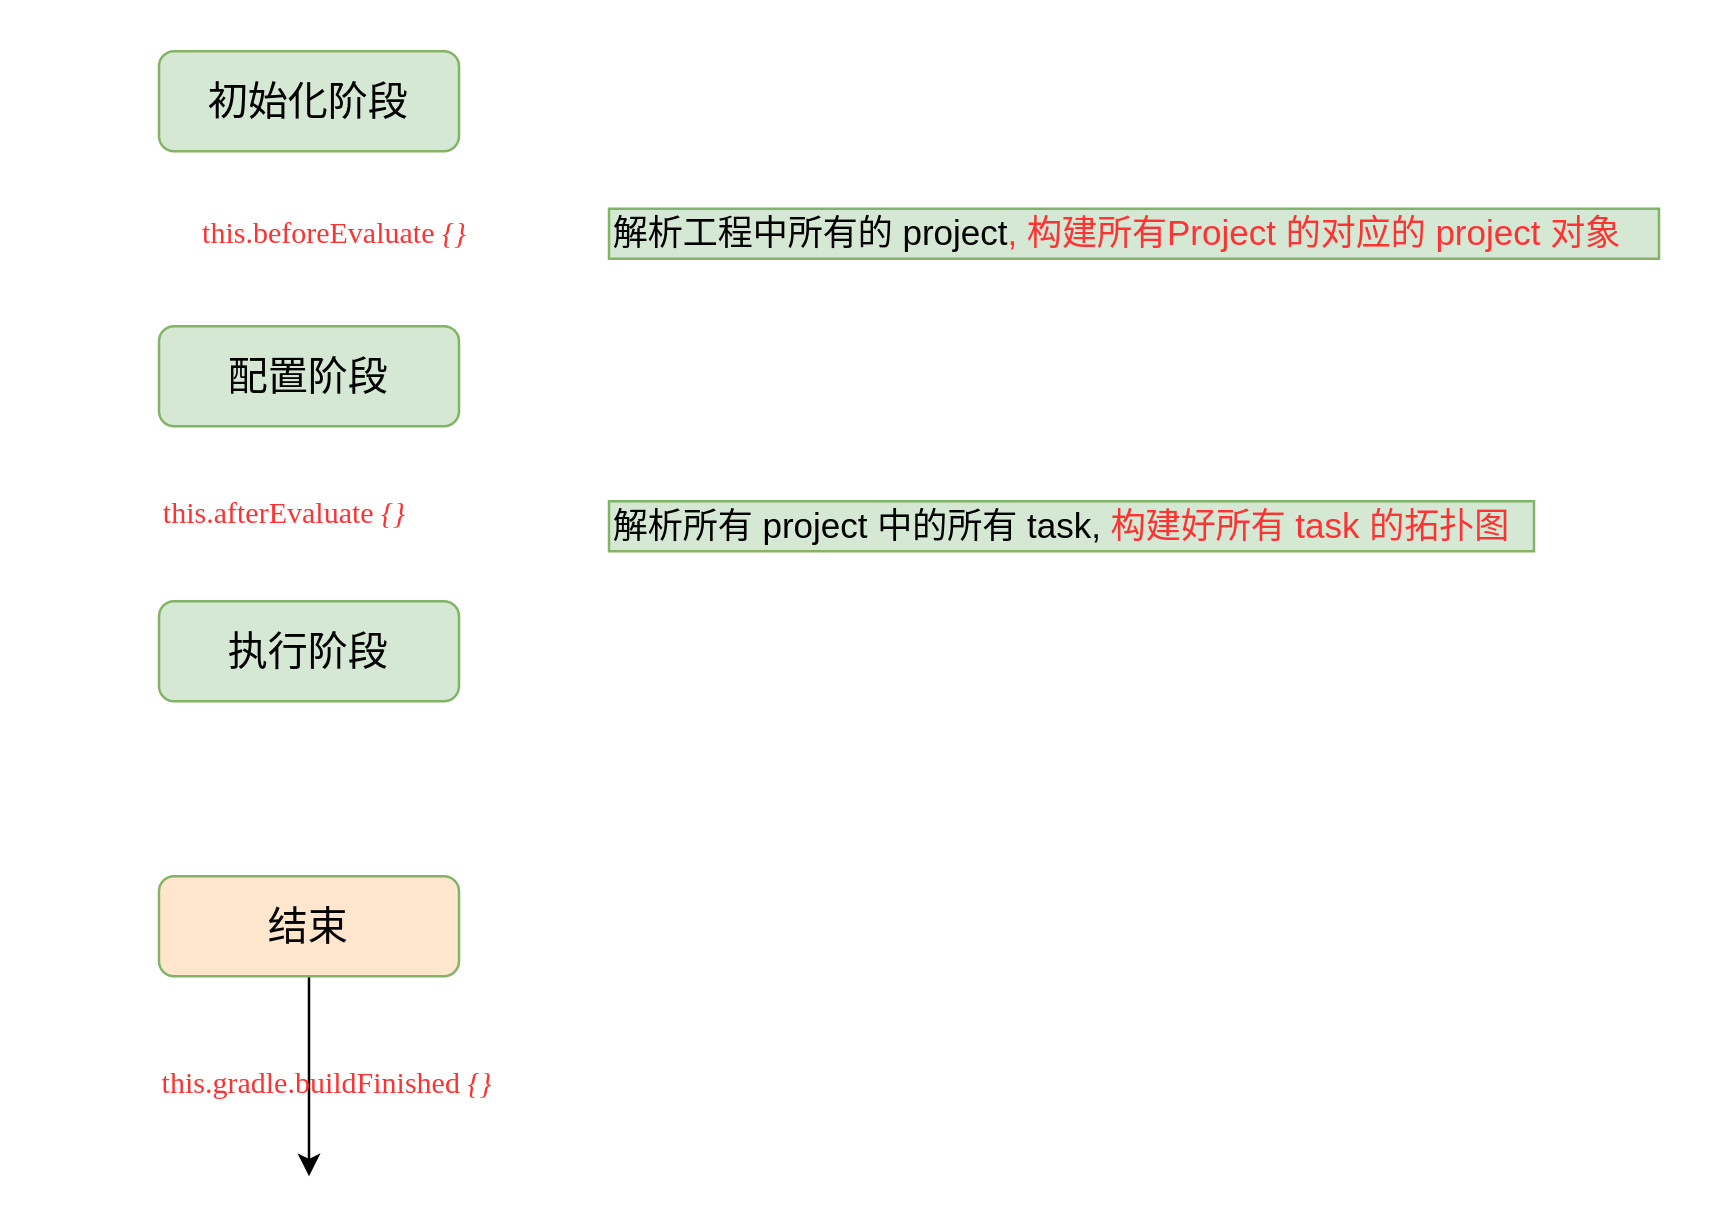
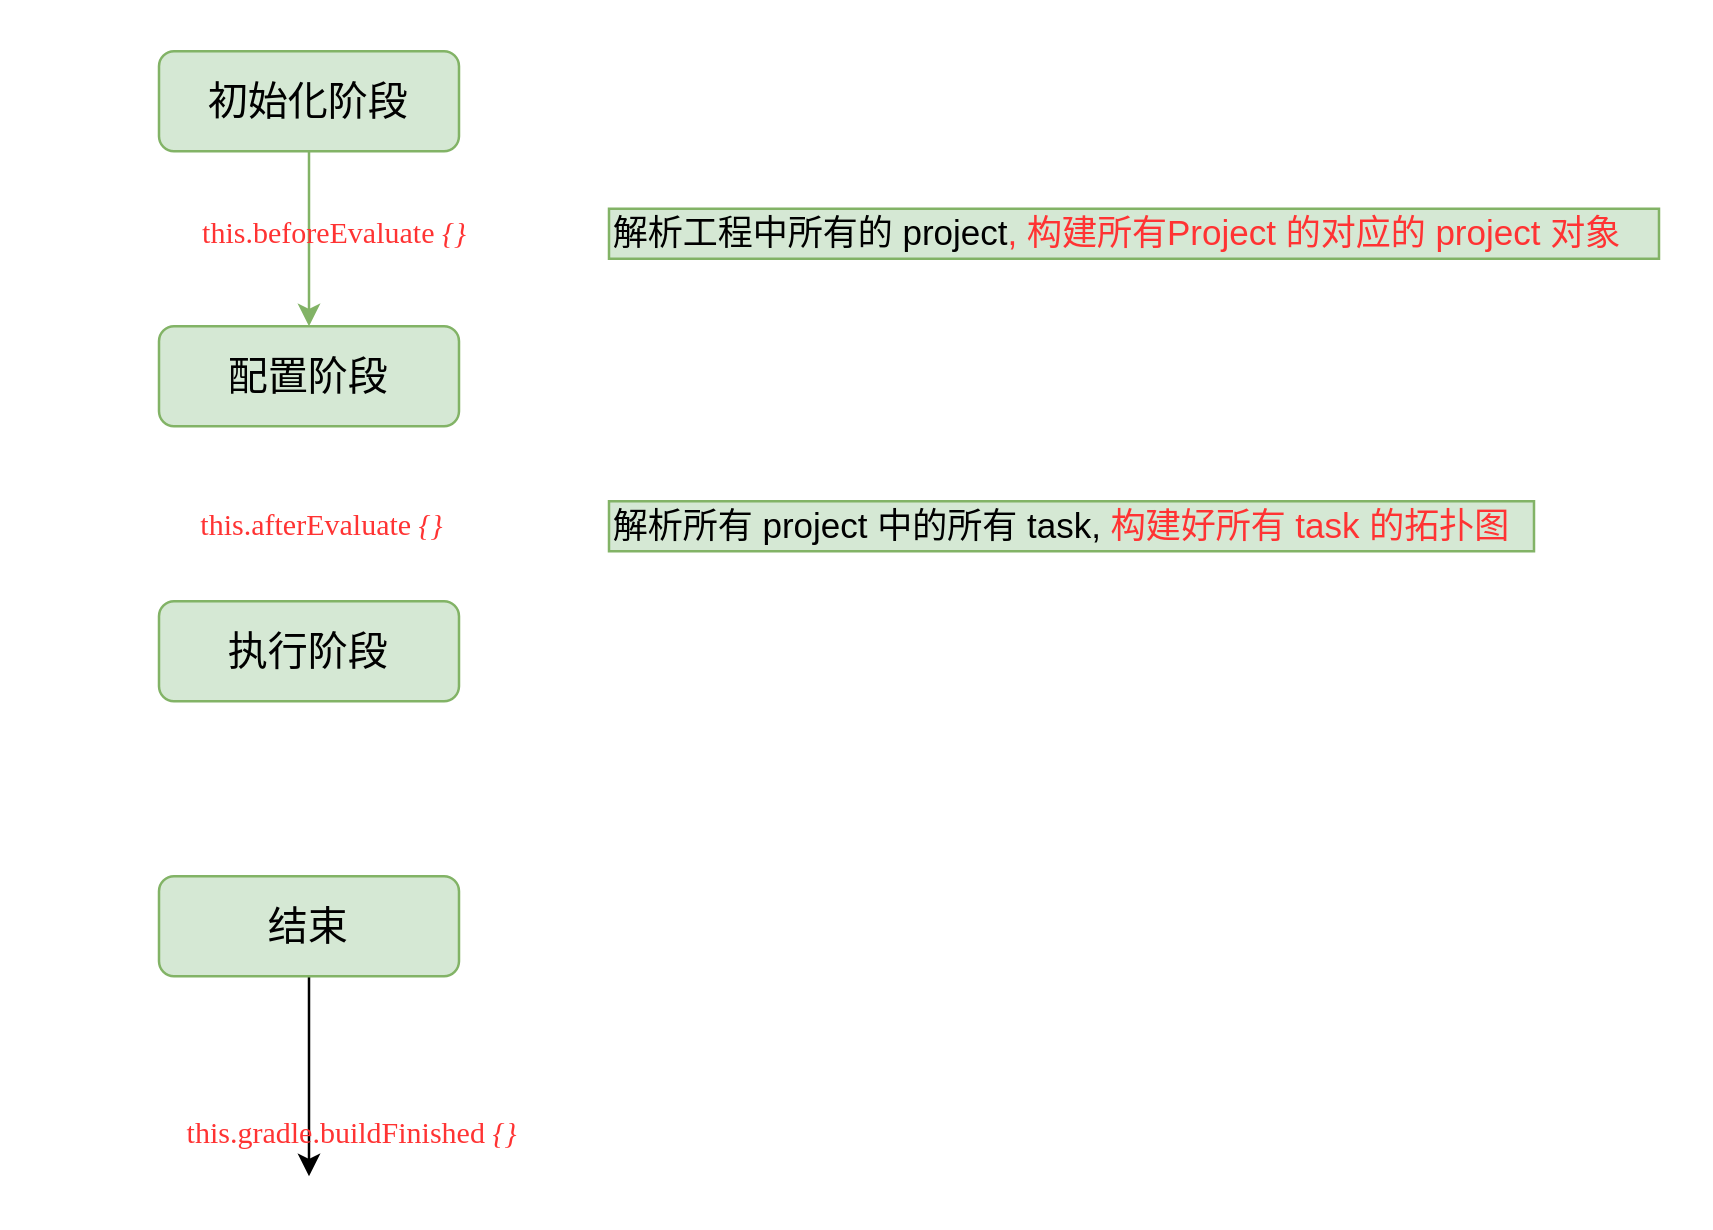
edge "初始化阶段" -> "配置阶段": added
node "this.afterEvaluate {}": moved (284, 514) -> (321, 526)
node "结束": fillcolor #ffe6cc -> #d5e8d4
node "this.gradle.buildFinished {}": moved (326, 1084) -> (351, 1134)
